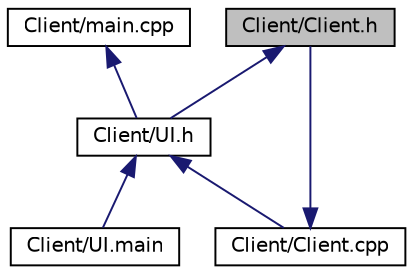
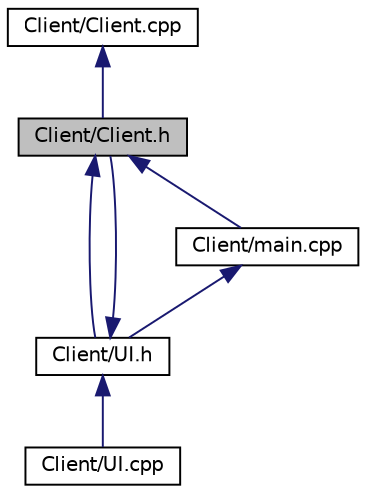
edge "Client/main.cpp" -> "Client/Client.h": added
edge "Client/Client.cpp" -> "Client/UI.h": now "Client/Client.h" -> "Client/UI.h"
node "Client/UI.main": label "Client/UI.main" -> "Client/UI.cpp"
